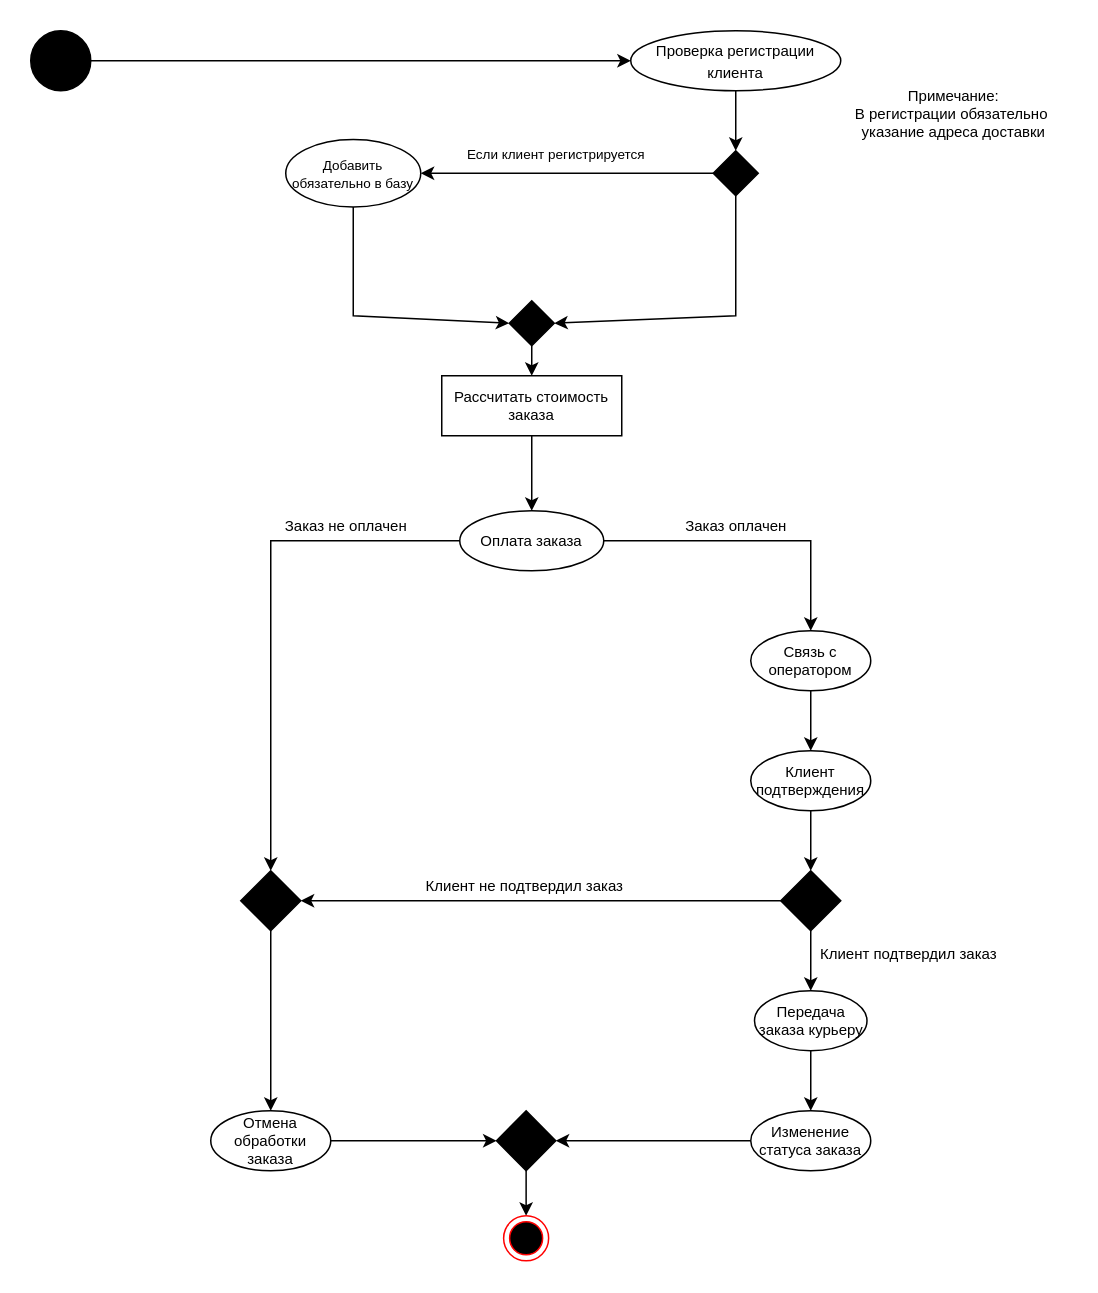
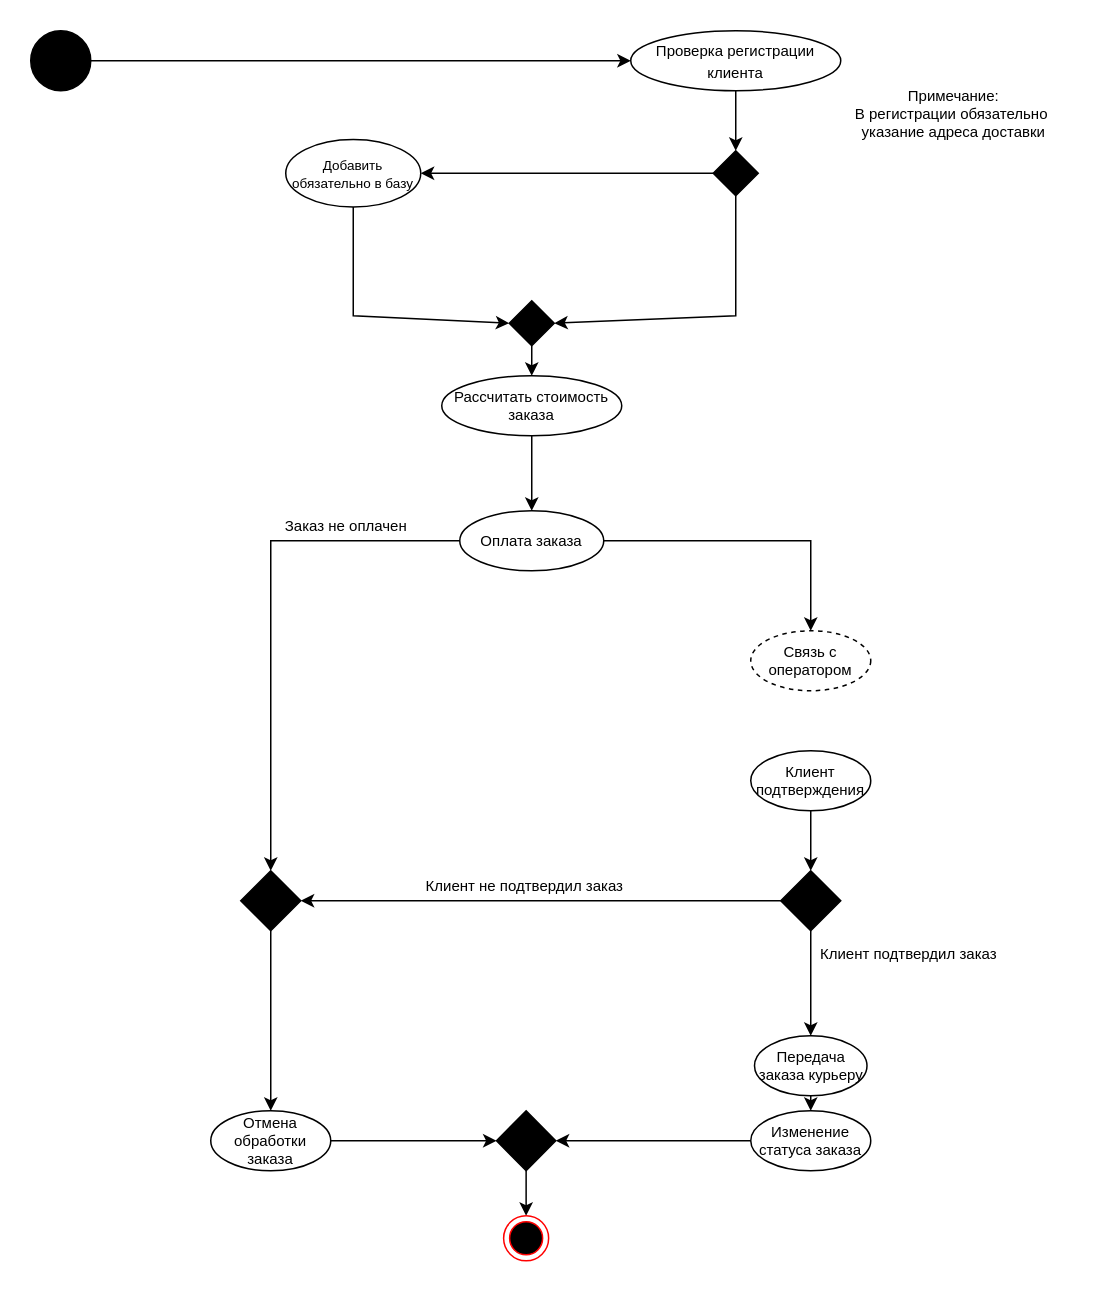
node "Если клиент регистрируется": removed
node "Рассчитать стоимость заказа": shape rectangle -> ellipse
node "Заказ оплачен": removed
node "Связь с оператором": style solid -> dashed
edge "Связь с оператором" -> "Клиент подтверждения": removed
node "Передача заказа курьеру": moved (811, 1021) -> (811, 1066)
